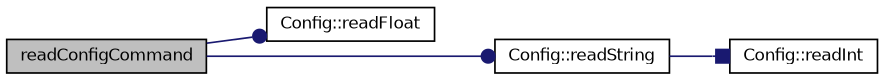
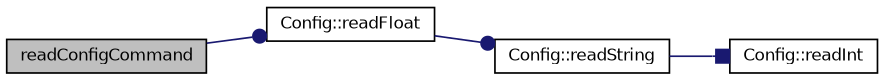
edge "readConfigCommand" -> "Config::readString": now "Config::readFloat" -> "Config::readString"
